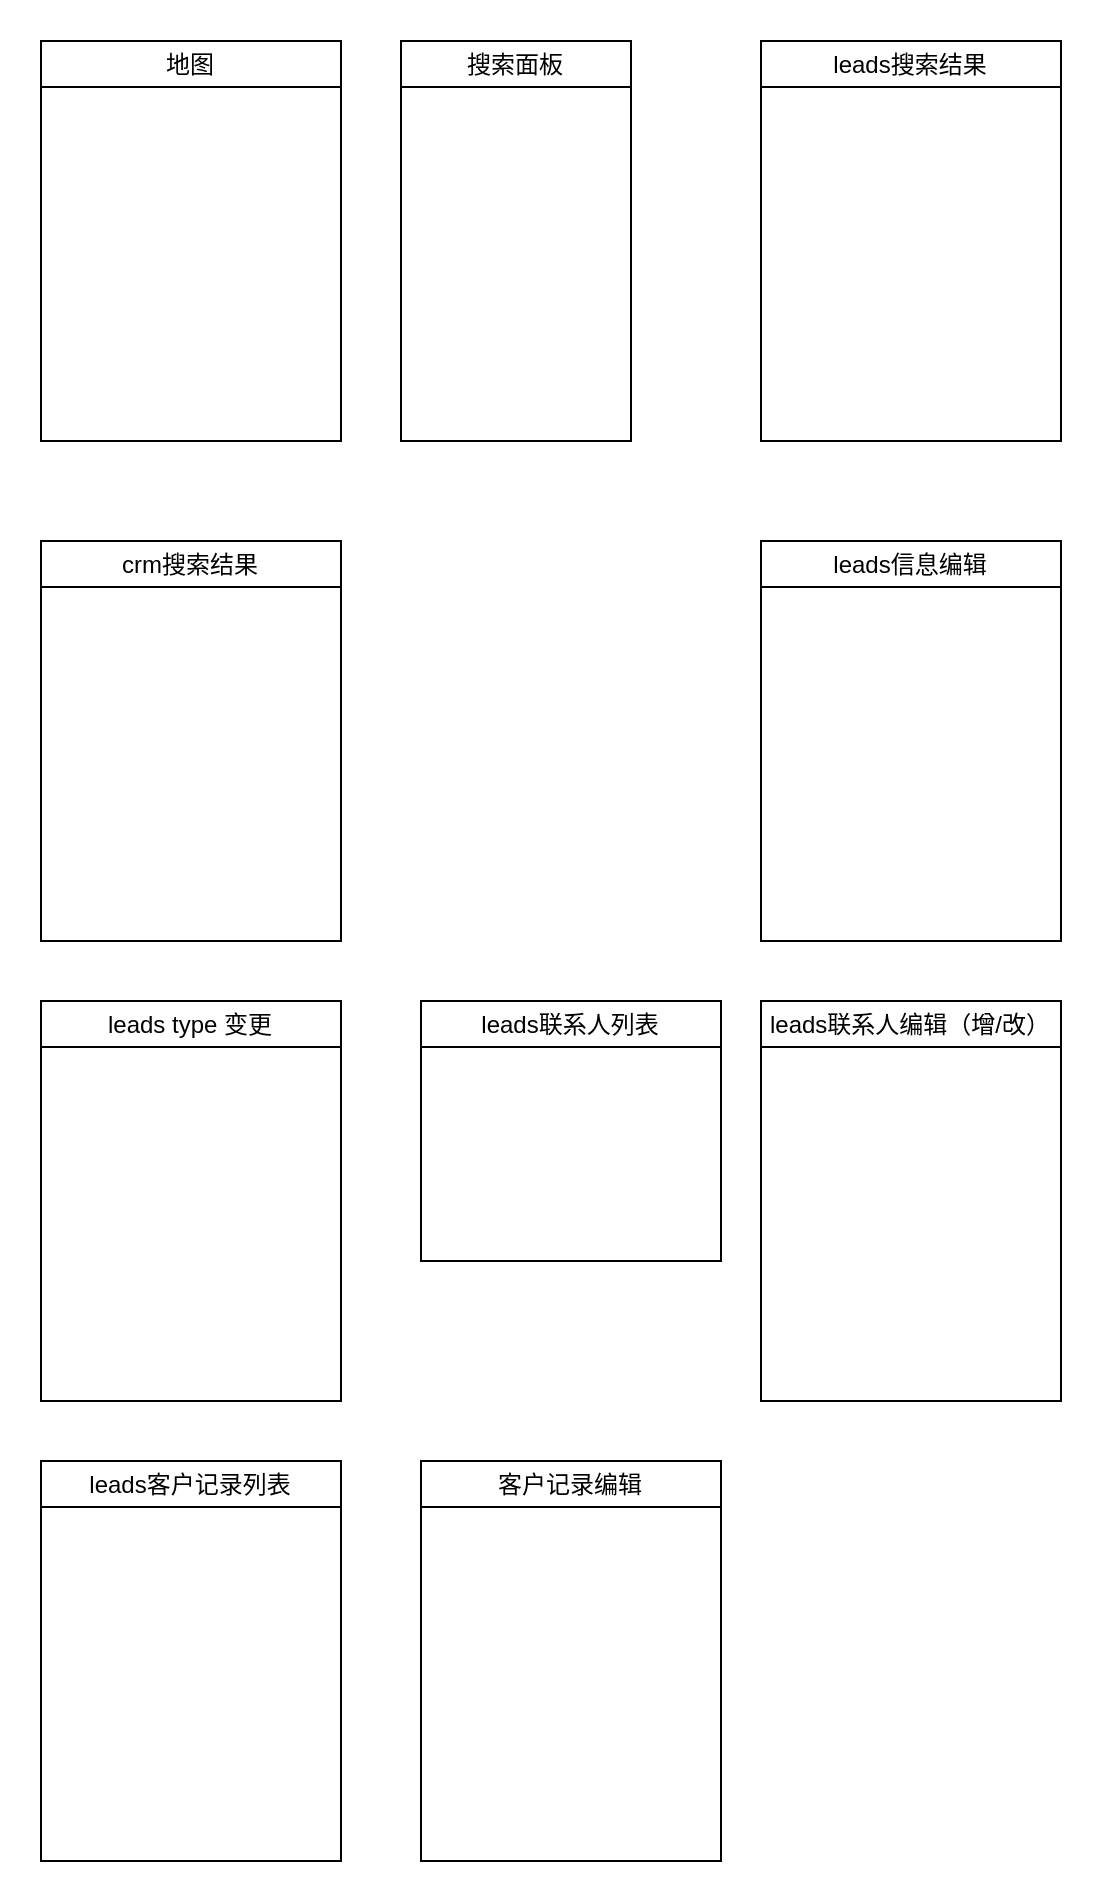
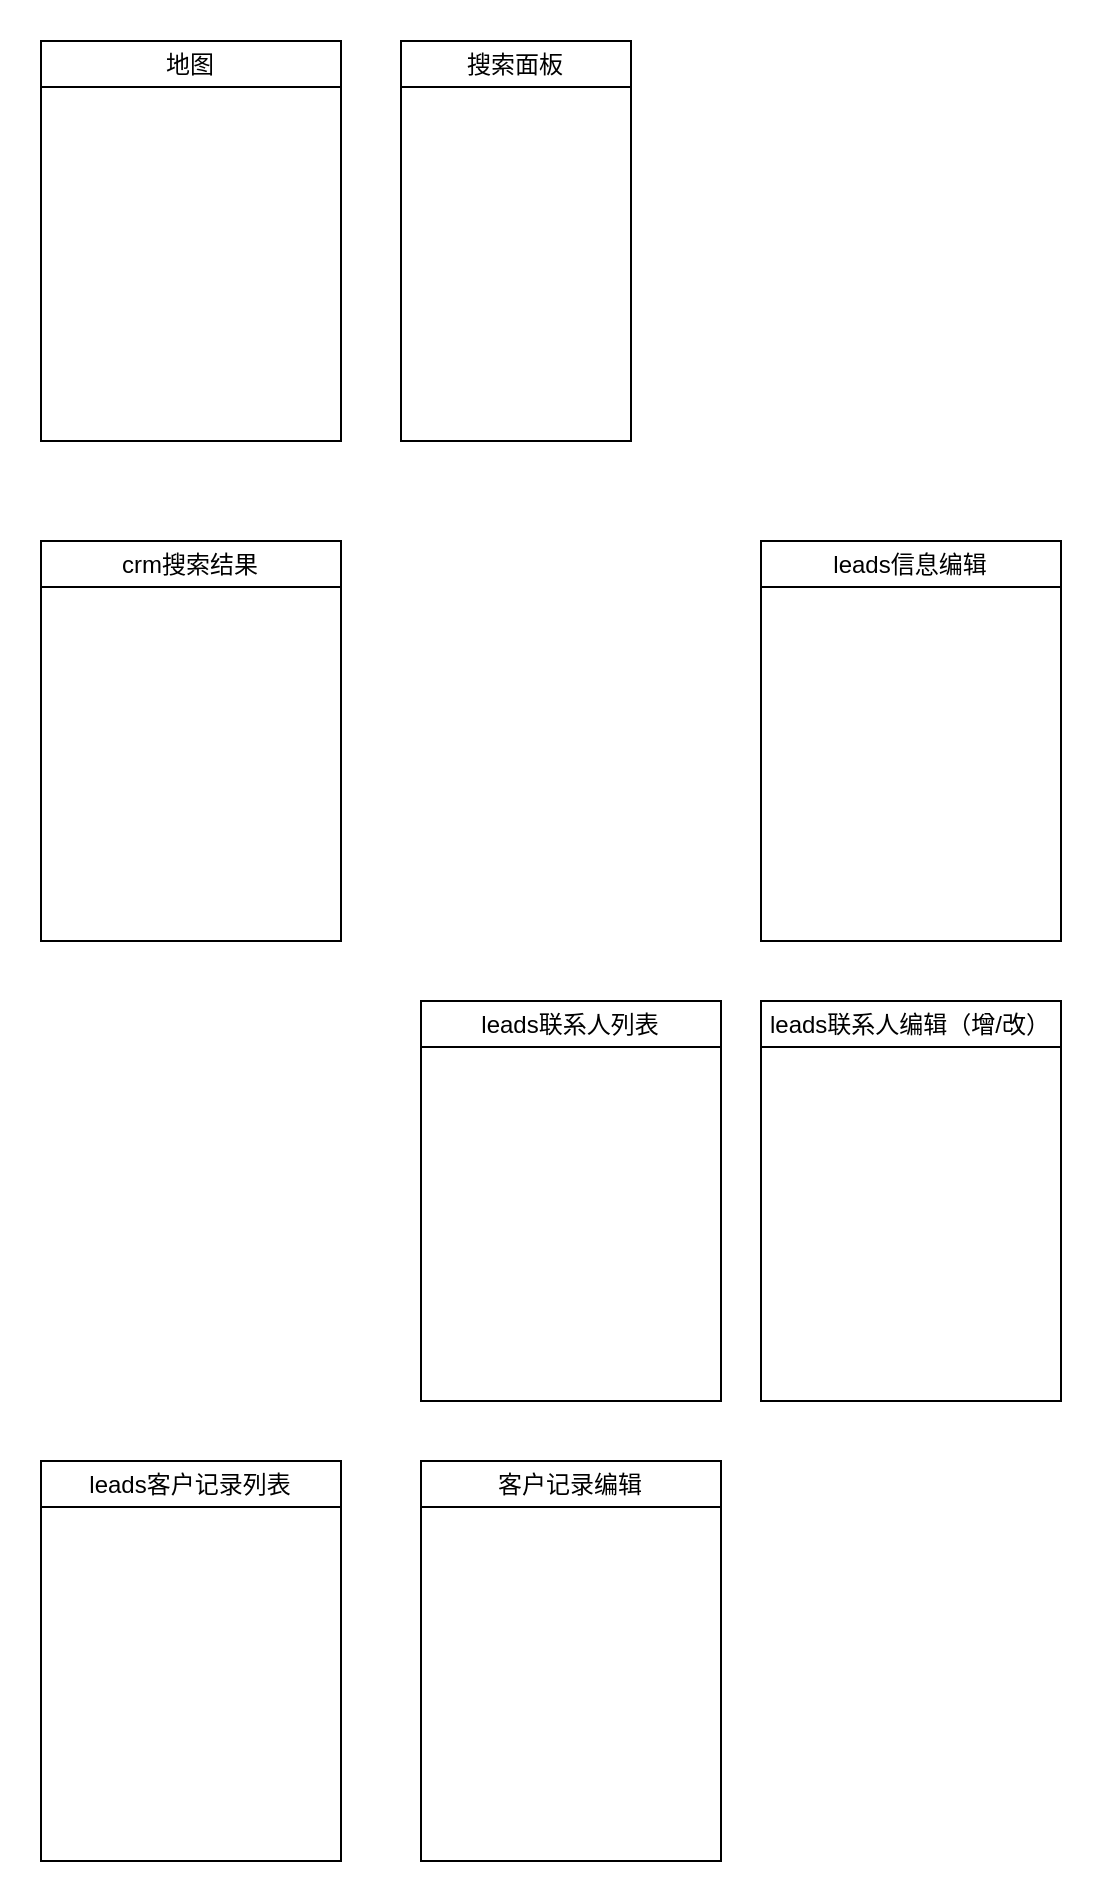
node "leads搜索结果": removed
node "leads联系人列表": size 300x260 -> 300x400
node "leads type 变更": removed
